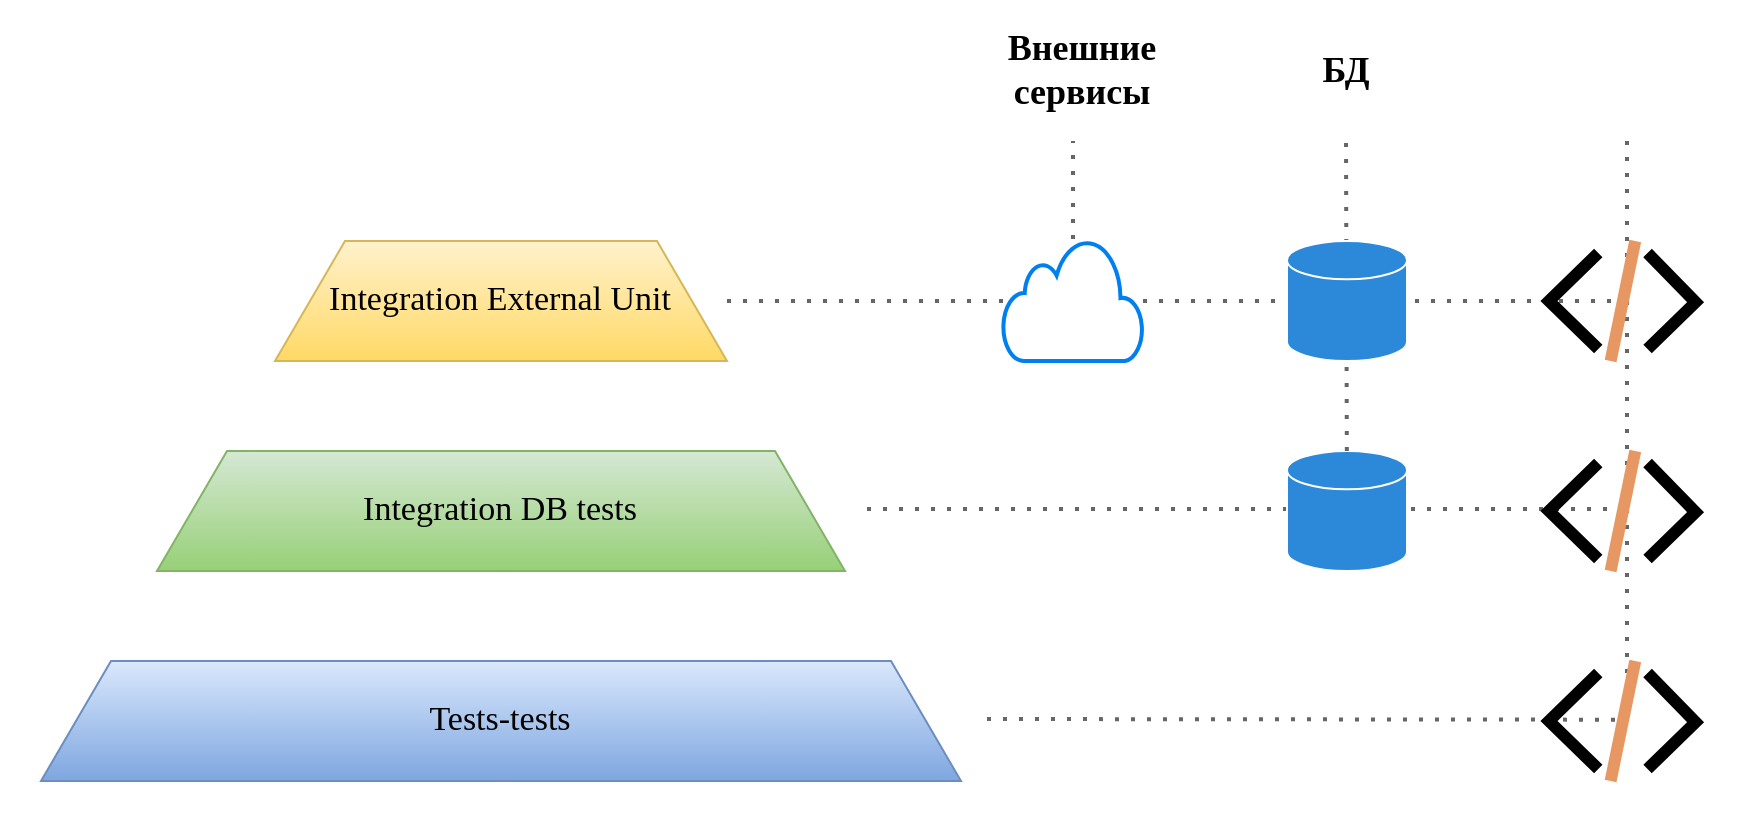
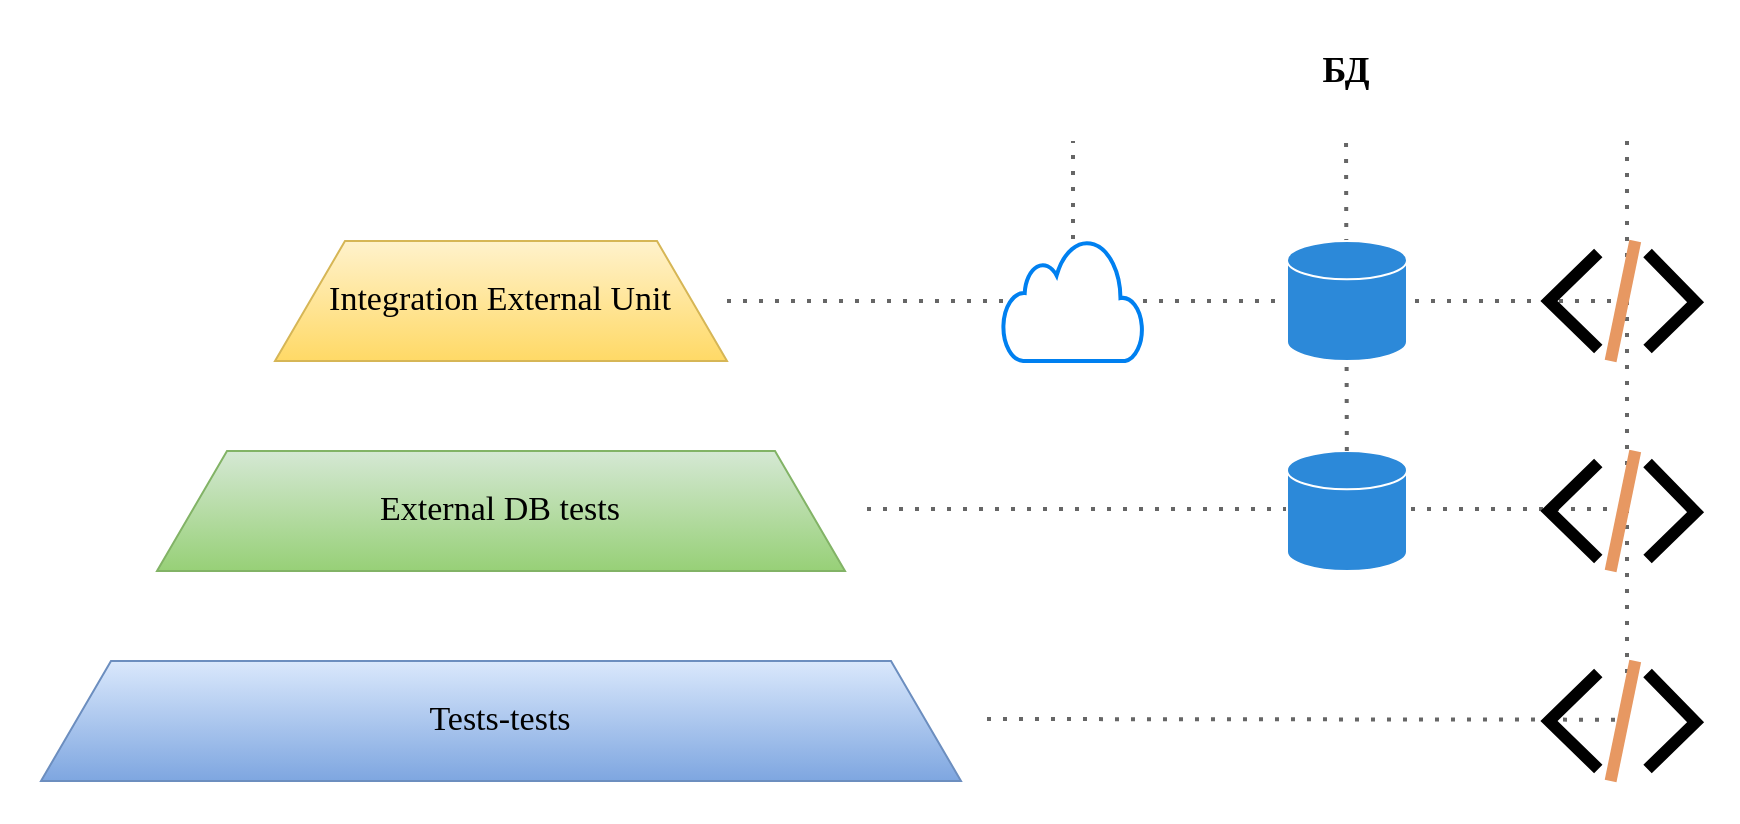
node "Внешние сервисы": removed
node "Integration DB tests": label "Integration DB tests" -> "External DB tests"
